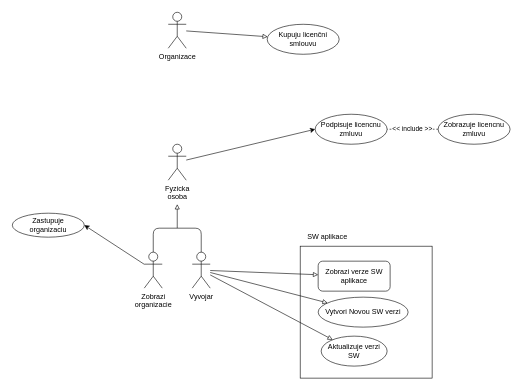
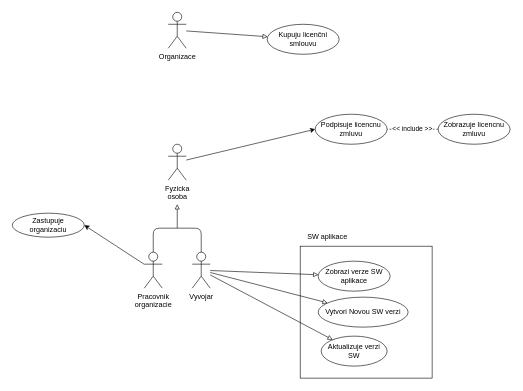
node "Zobrazi verze SW aplikace": shape rounded rectangle -> ellipse
node "Zobrazi organizacie": label "Zobrazi organizacie" -> "Pracovnik organizacie"
